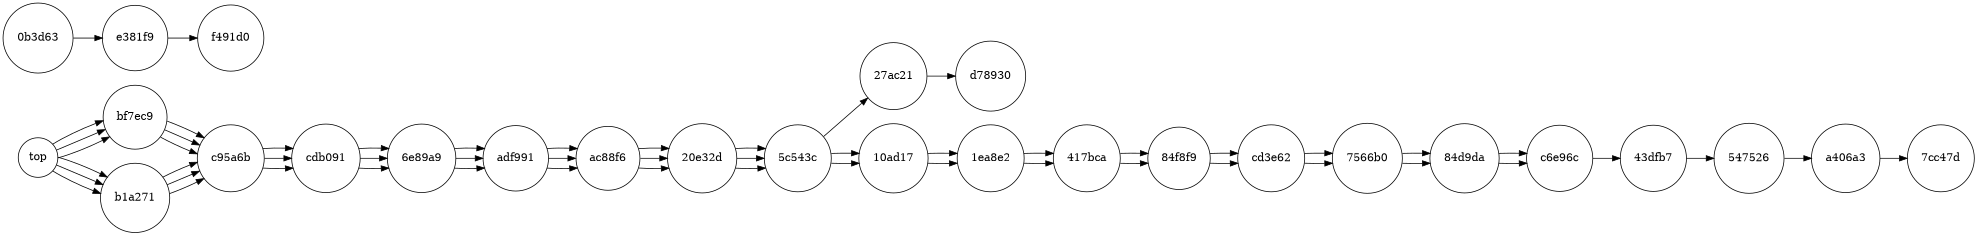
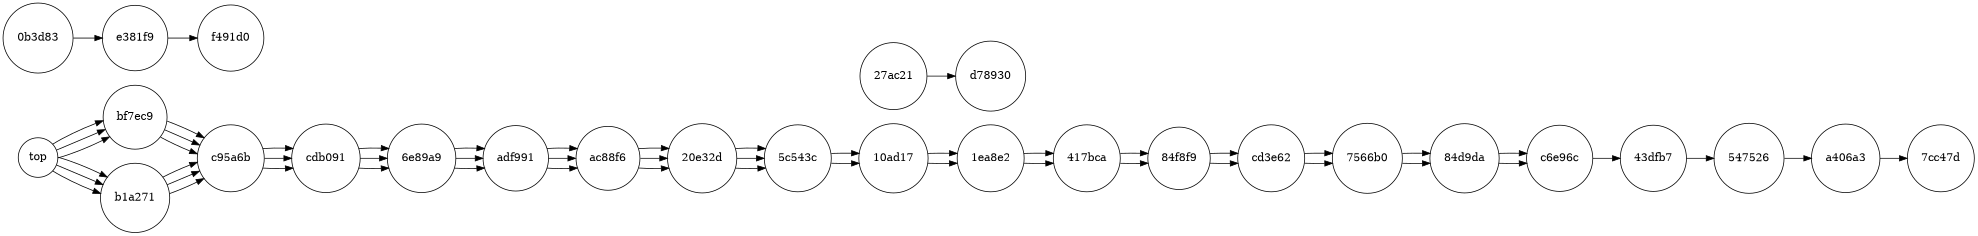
node "0b3d63": label "0b3d63" -> "0b3d83"
edge "5c543c" -> "27ac21": removed
